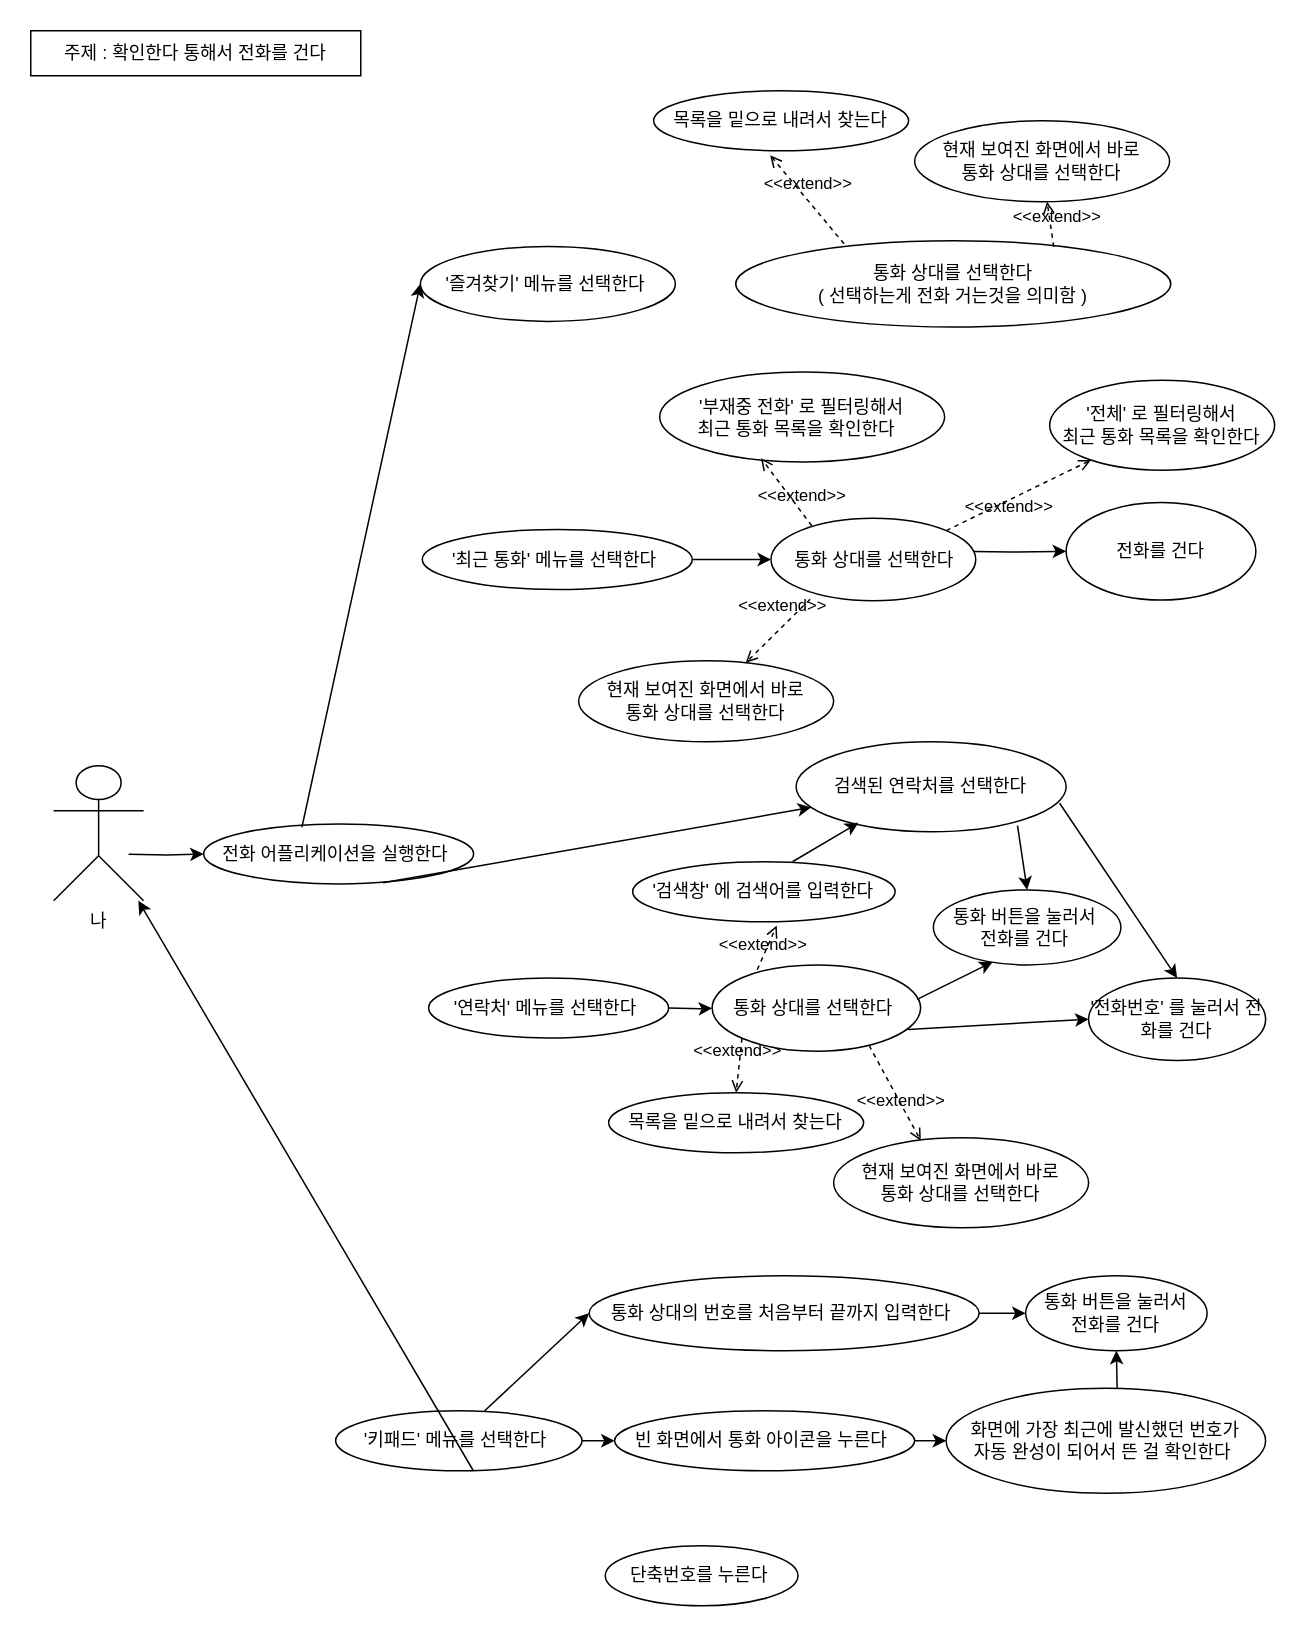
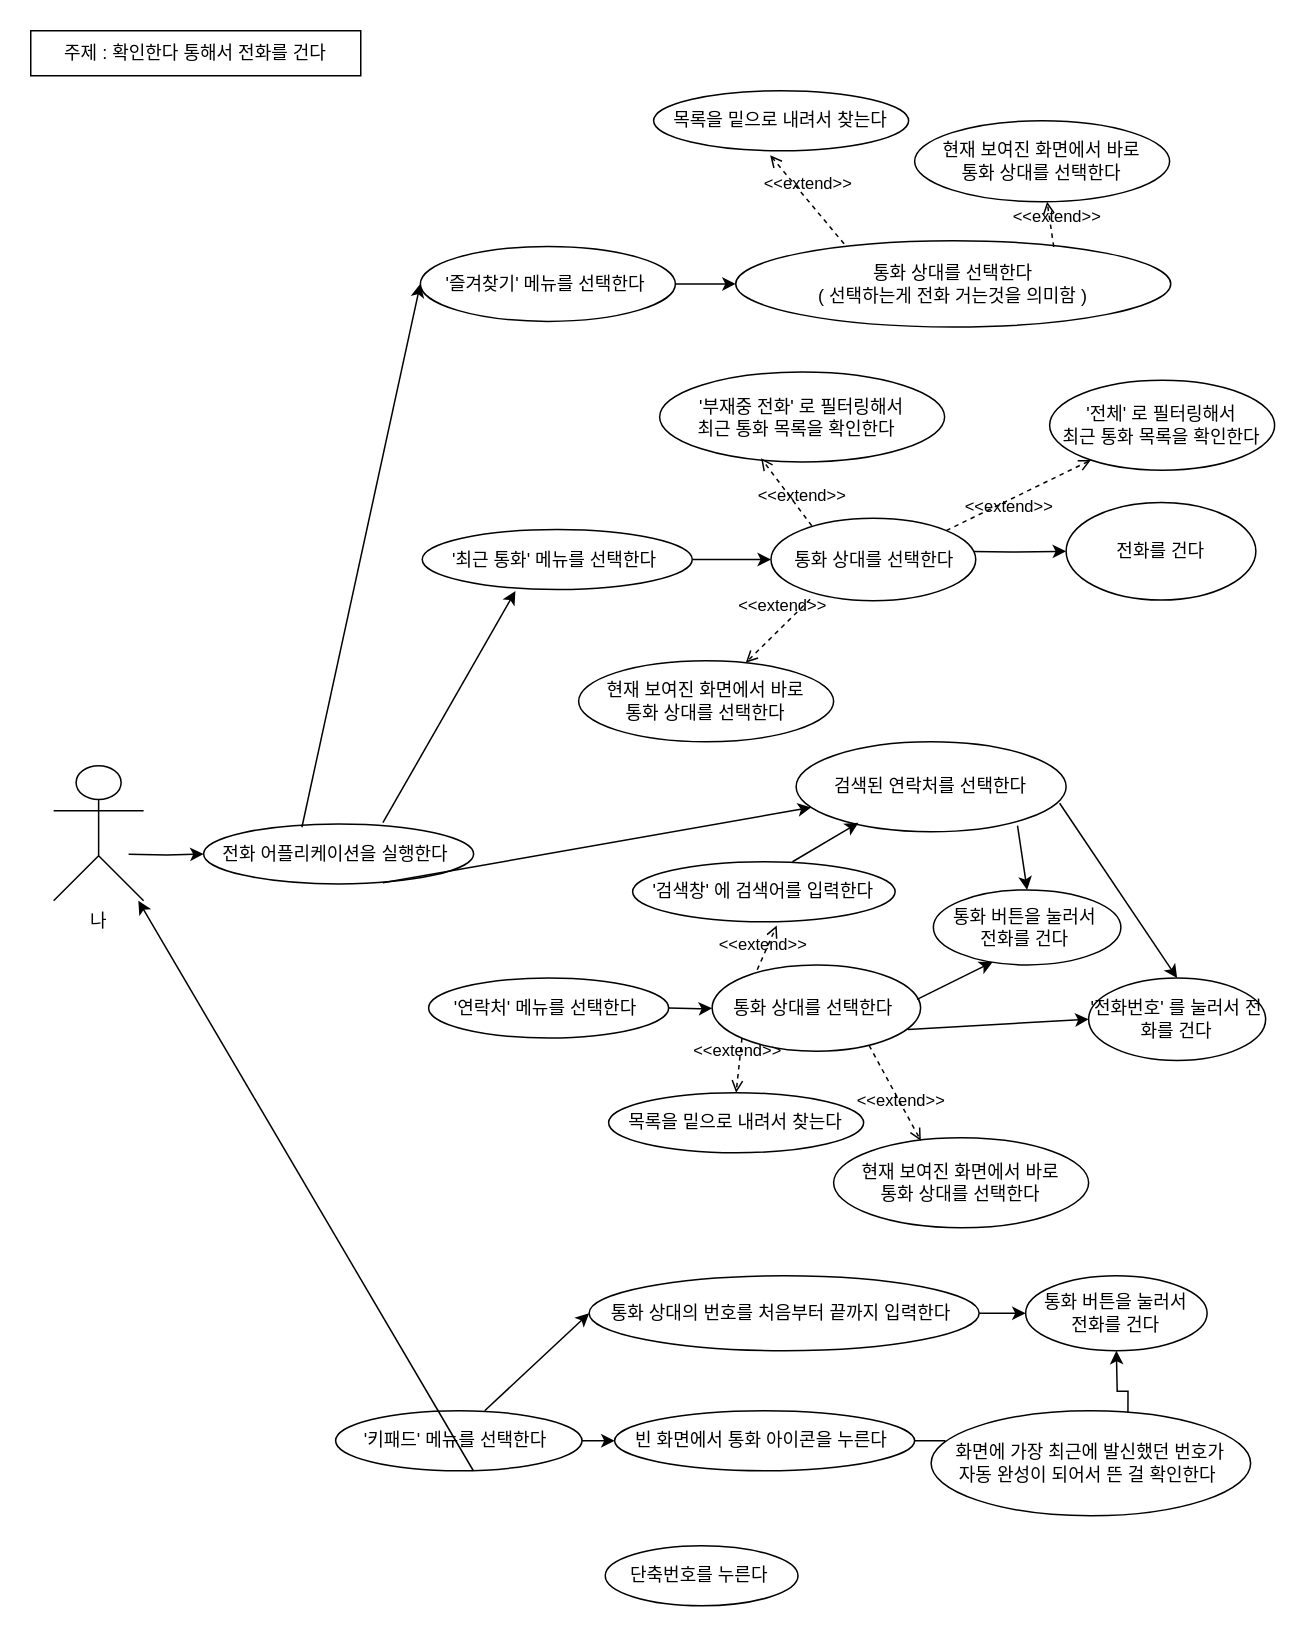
edge "'즐겨찾기' 메뉴를 선택한다" -> "통화 상대를 선택한다 ( 선택하는게 전화 거는것을 의미함 )": added
edge "전화 어플리케이션을 실행한다" -> "'최근 통화' 메뉴를 선택한다": added
node "화면에 가장 최근에 발신했던 번호가 자동 완성이 되어서 뜬 걸 확인한다": moved (1106, 1441) -> (1091, 1463)
